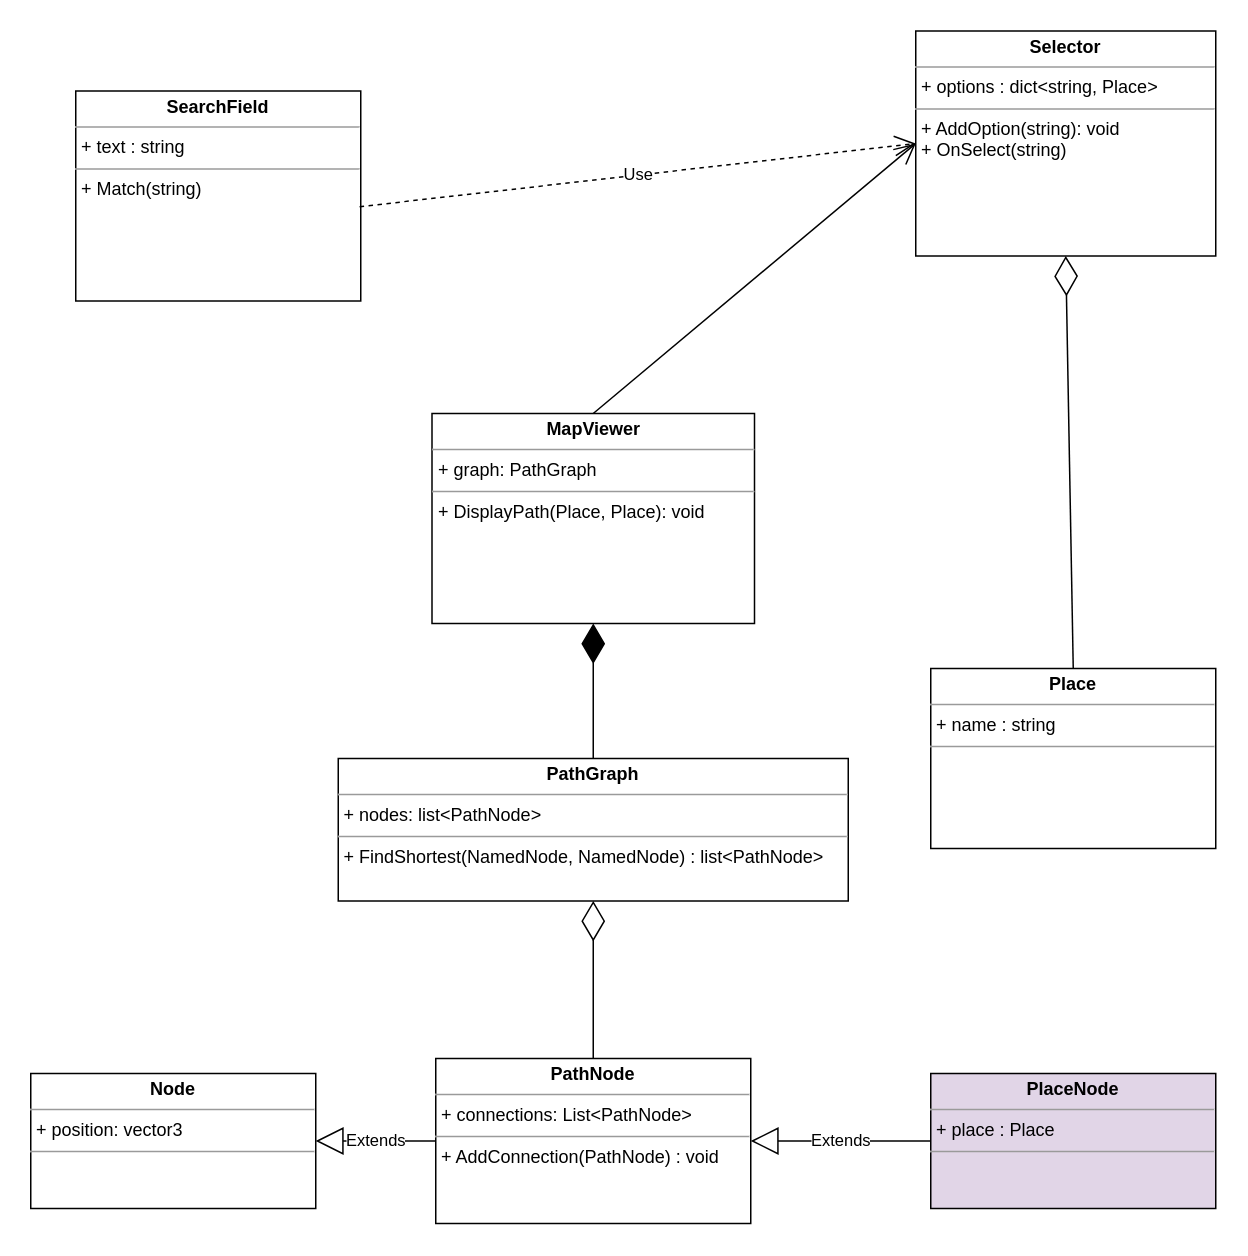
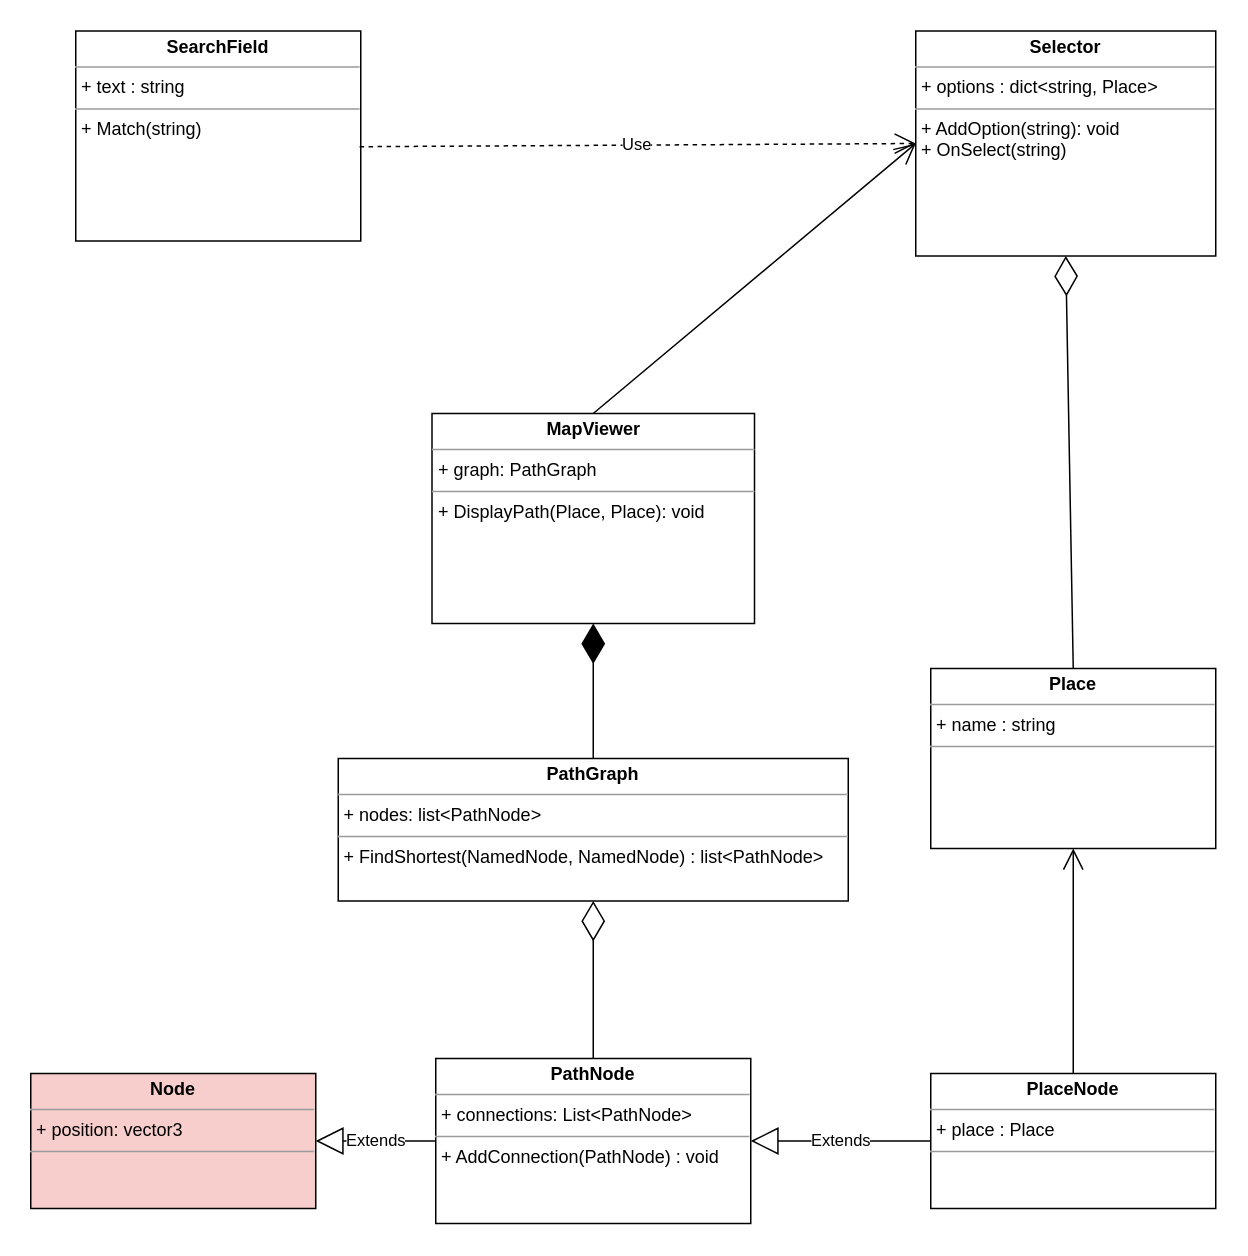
node "SearchField + text : string + Match(string)": moved (218, 196) -> (218, 136)
edge "PlaceNode + place : Place" -> "Place + name : string": added
node "Node + position: vector3": fillcolor #ffffff -> #f8cecc
node "PlaceNode + place : Place": fillcolor #e1d5e7 -> #ffffff
